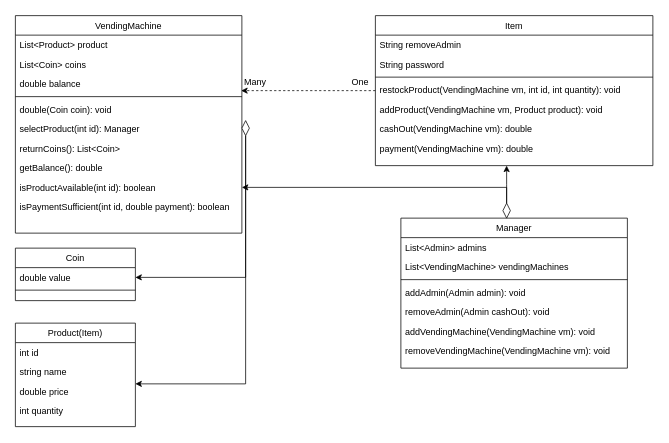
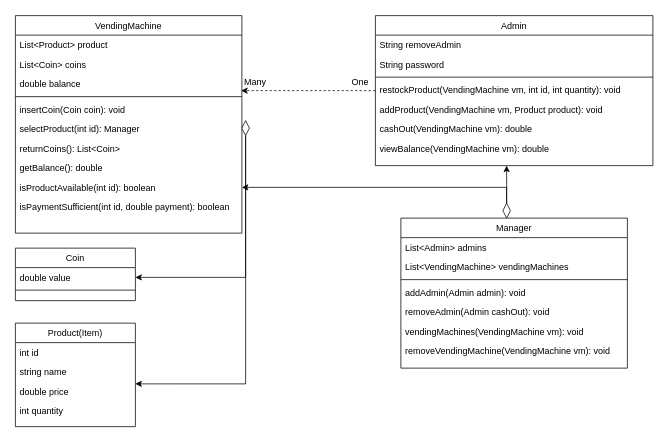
node "Item": label "Item" -> "Admin"
node "double(Coin coin): void": label "double(Coin coin): void" -> "insertCoin(Coin coin): void"
node "payment(VendingMachine vm): double": label "payment(VendingMachine vm): double" -> "viewBalance(VendingMachine vm): double"
node "addVendingMachine(VendingMachine vm): void": label "addVendingMachine(VendingMachine vm): void" -> "vendingMachines(VendingMachine vm): void"
